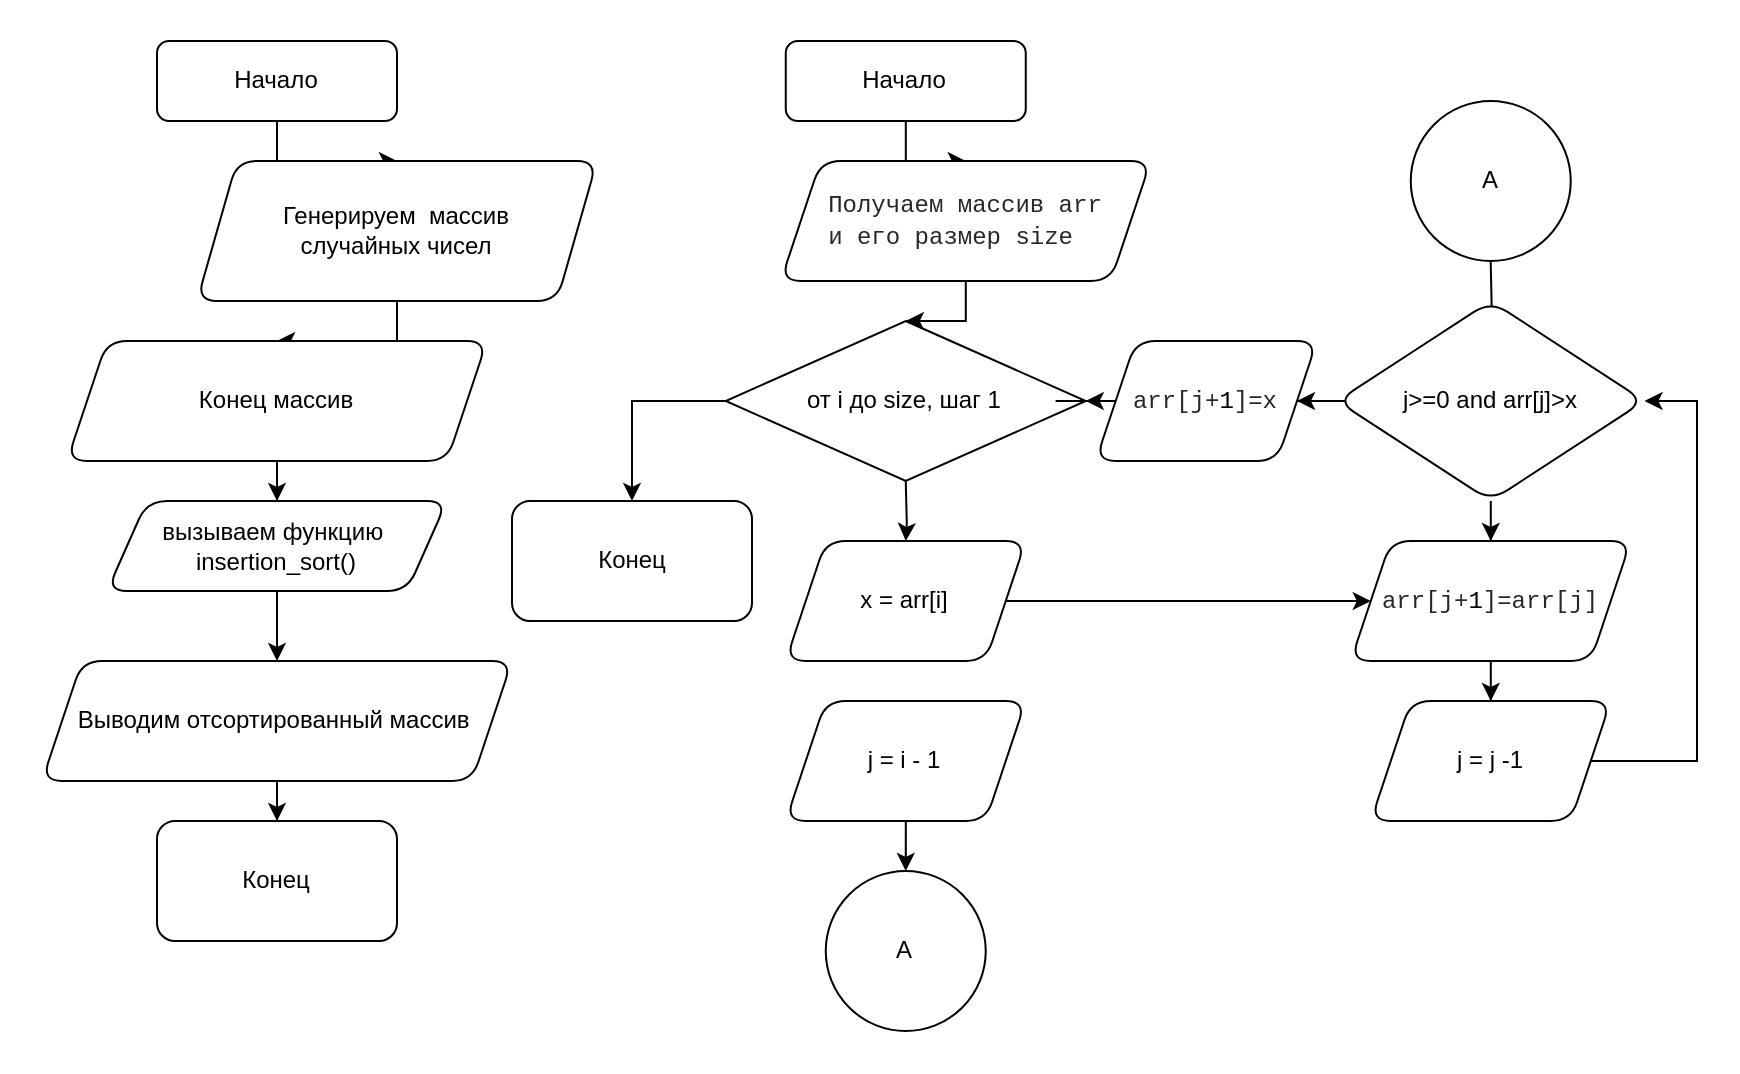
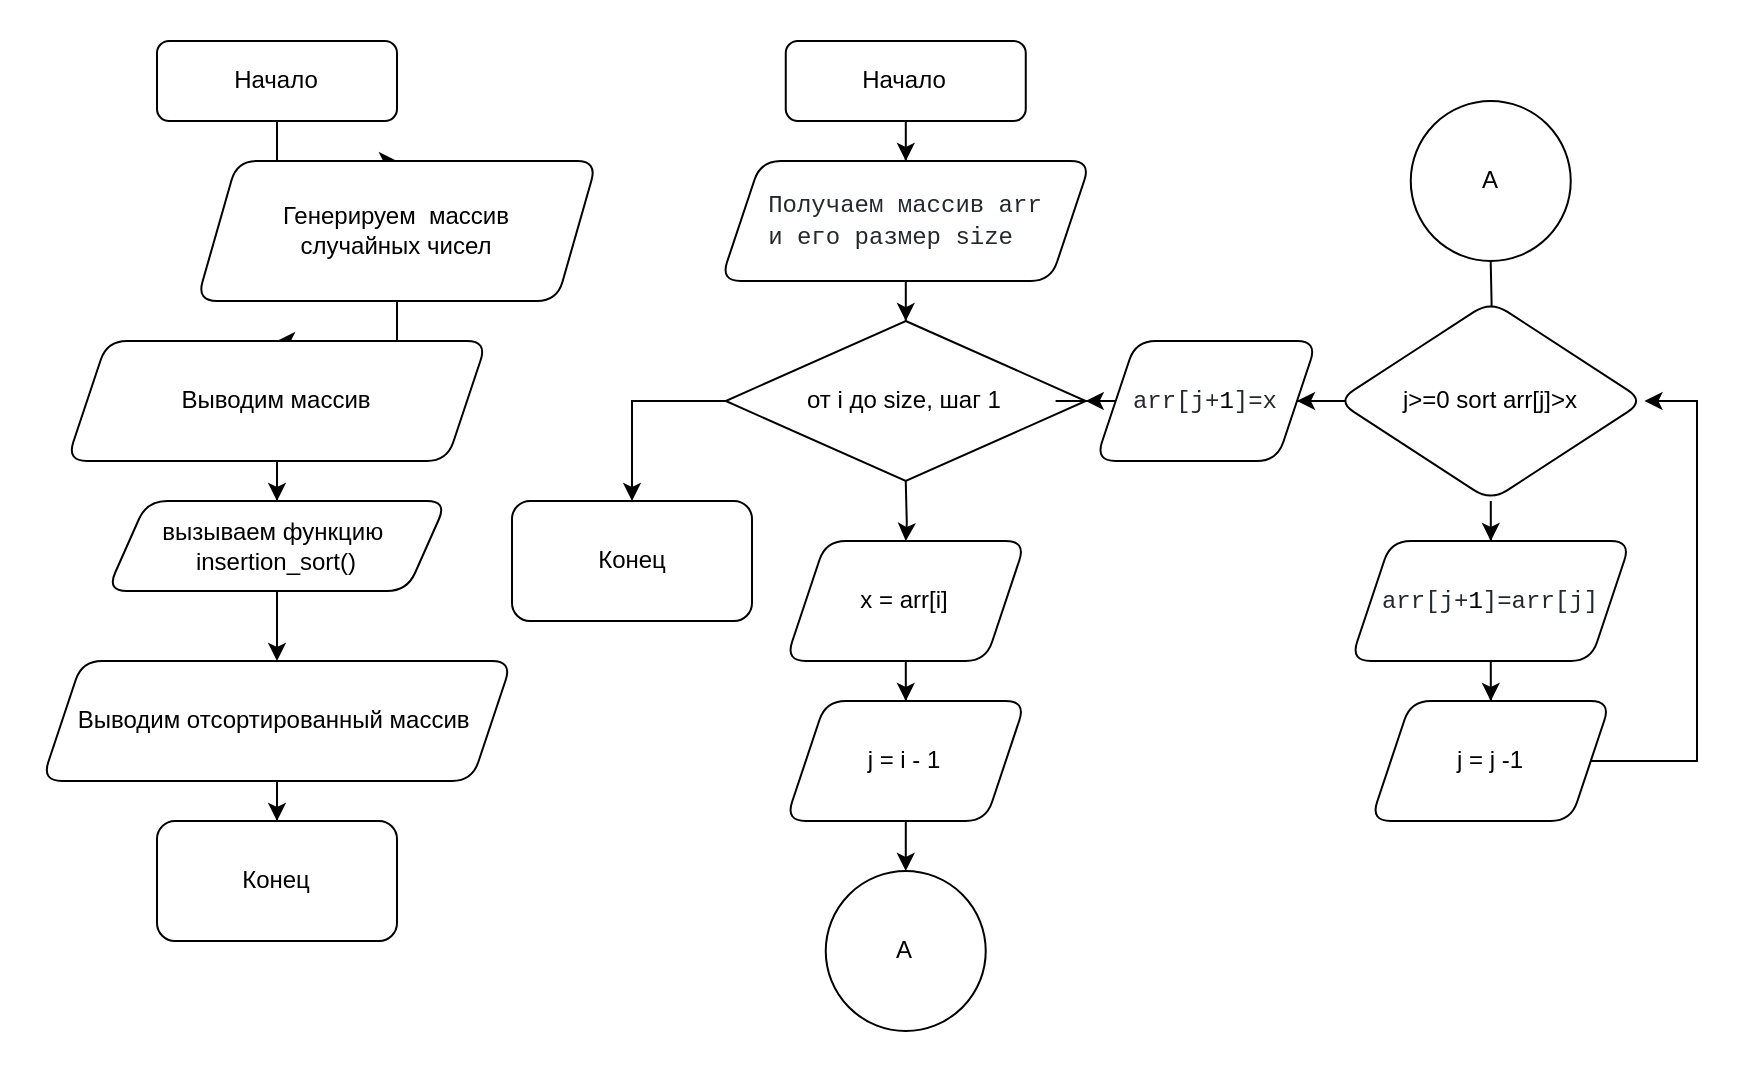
node "Получаем массив arr и его размер size": moved (966, 221) -> (906, 221)
node "Конец массив": label "Конец массив" -> "Выводим массив"
node "j>=0 and arr[j]>x": label "j>=0 and arr[j]>x" -> "j>=0 sort arr[j]>x"
edge "x = arr[i]" -> "arr[j+1]=arr[j]": now "x = arr[i]" -> "j = i - 1"
